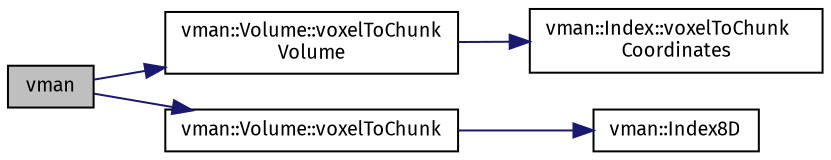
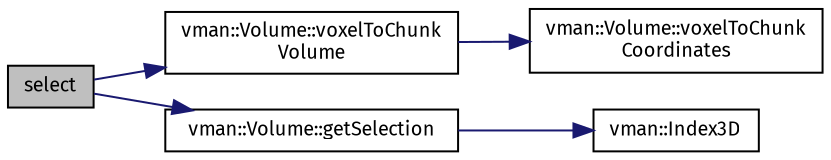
node "vman::Index::voxelToChunk Coordinates": label "vman::Index::voxelToChunk Coordinates" -> "vman::Volume::voxelToChunk Coordinates"
node "vman": label "vman" -> "select"
node "vman::Volume::voxelToChunk": label "vman::Volume::voxelToChunk" -> "vman::Volume::getSelection"
node "vman::Index8D": label "vman::Index8D" -> "vman::Index3D"
